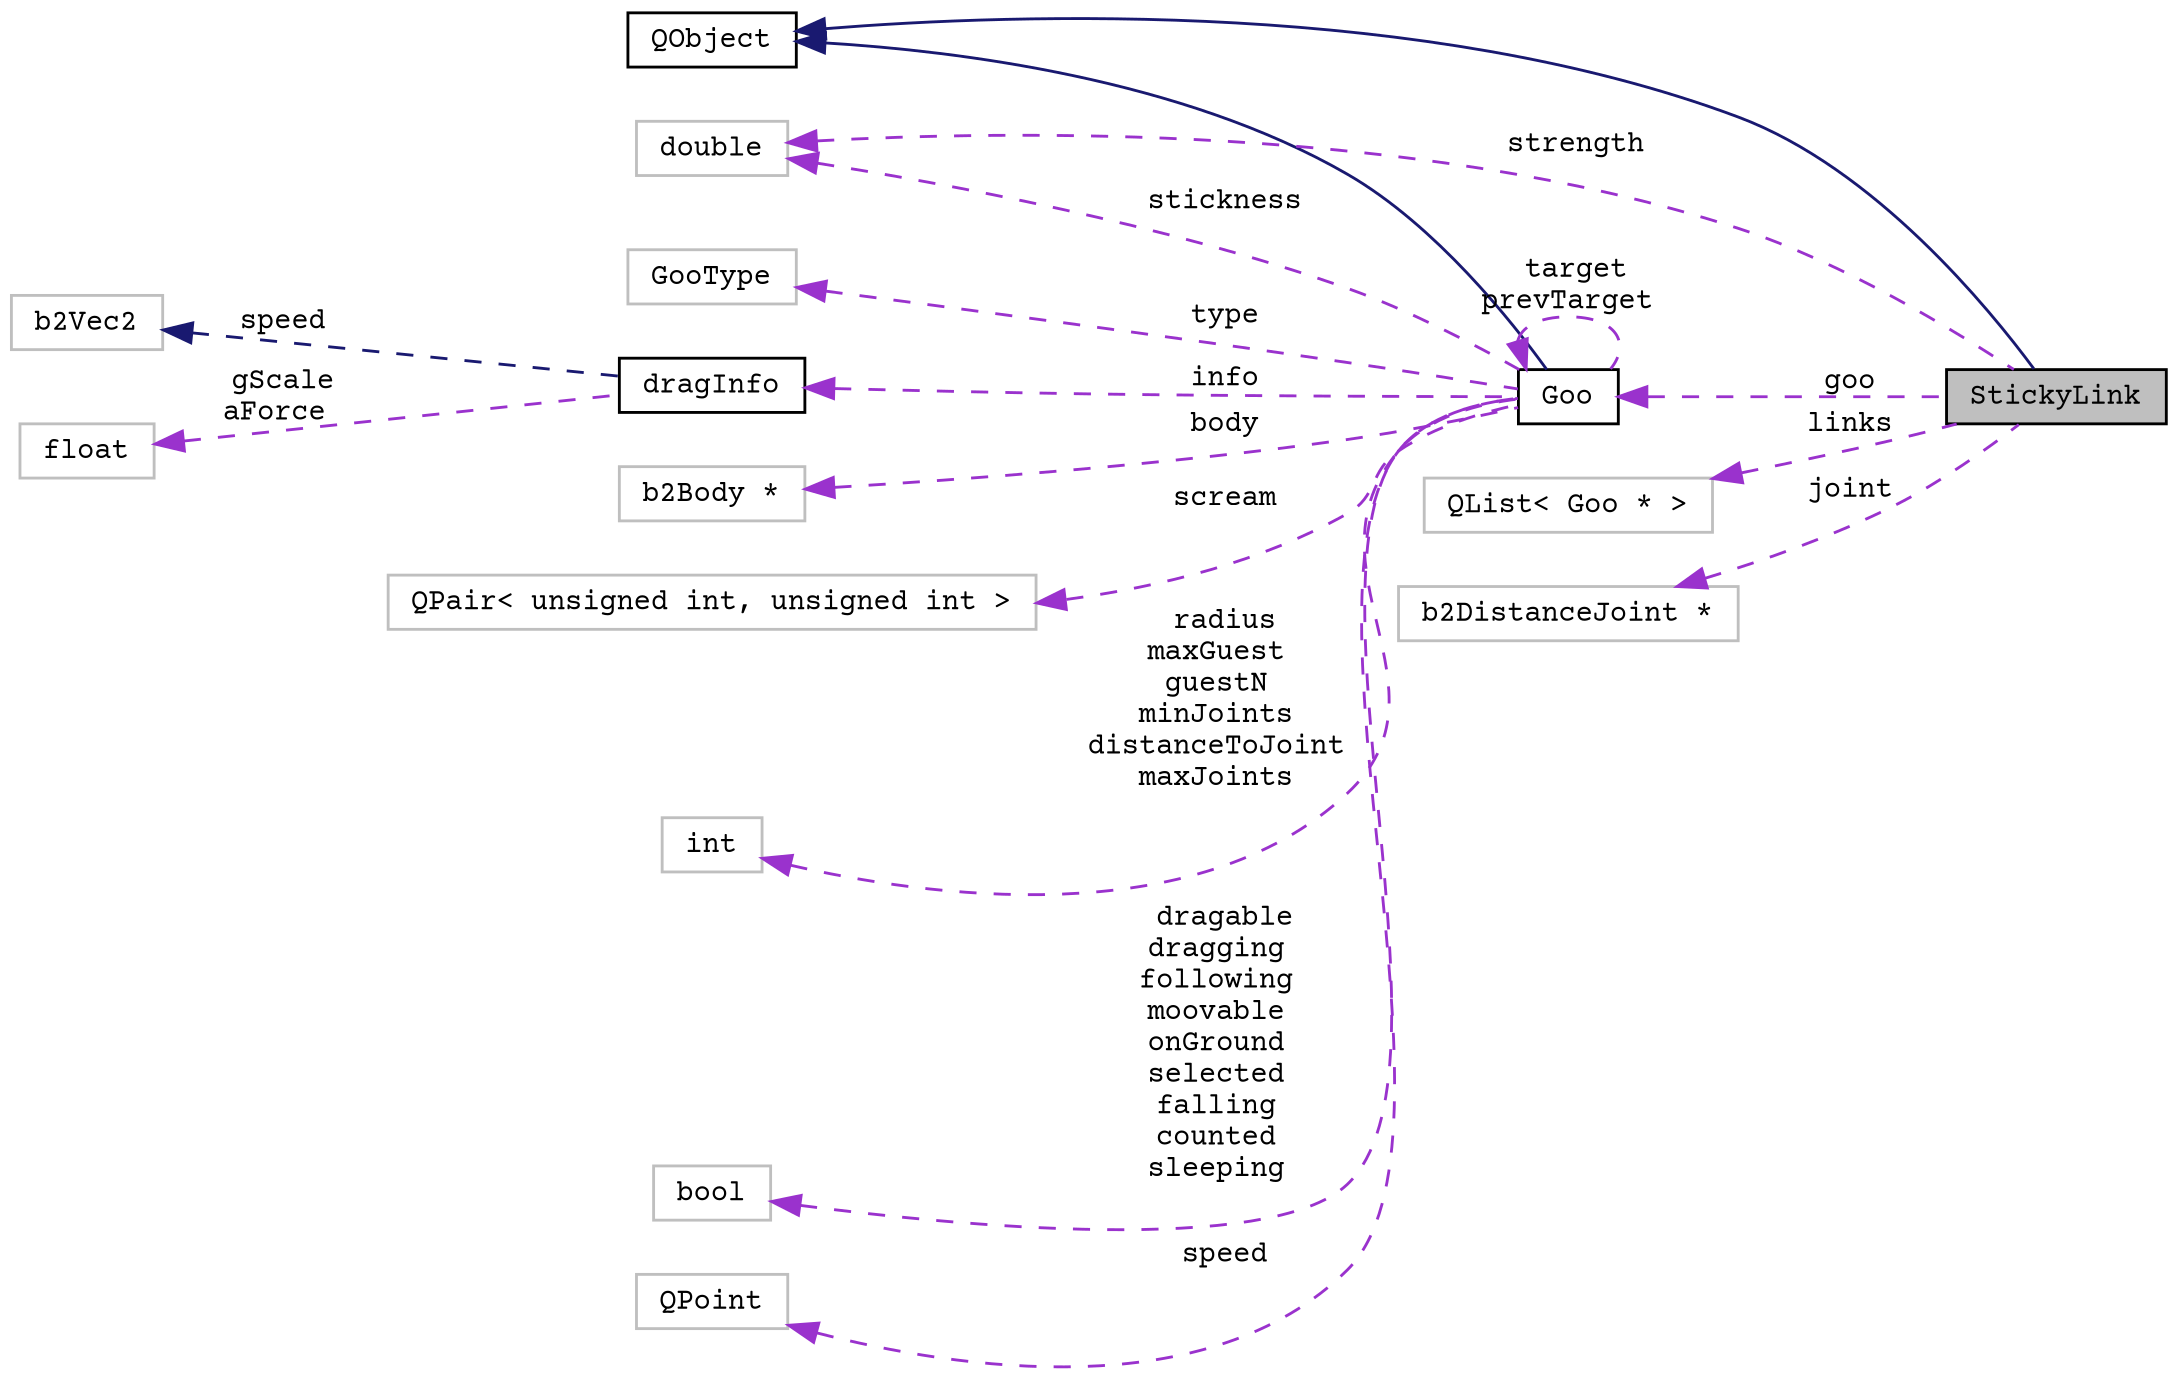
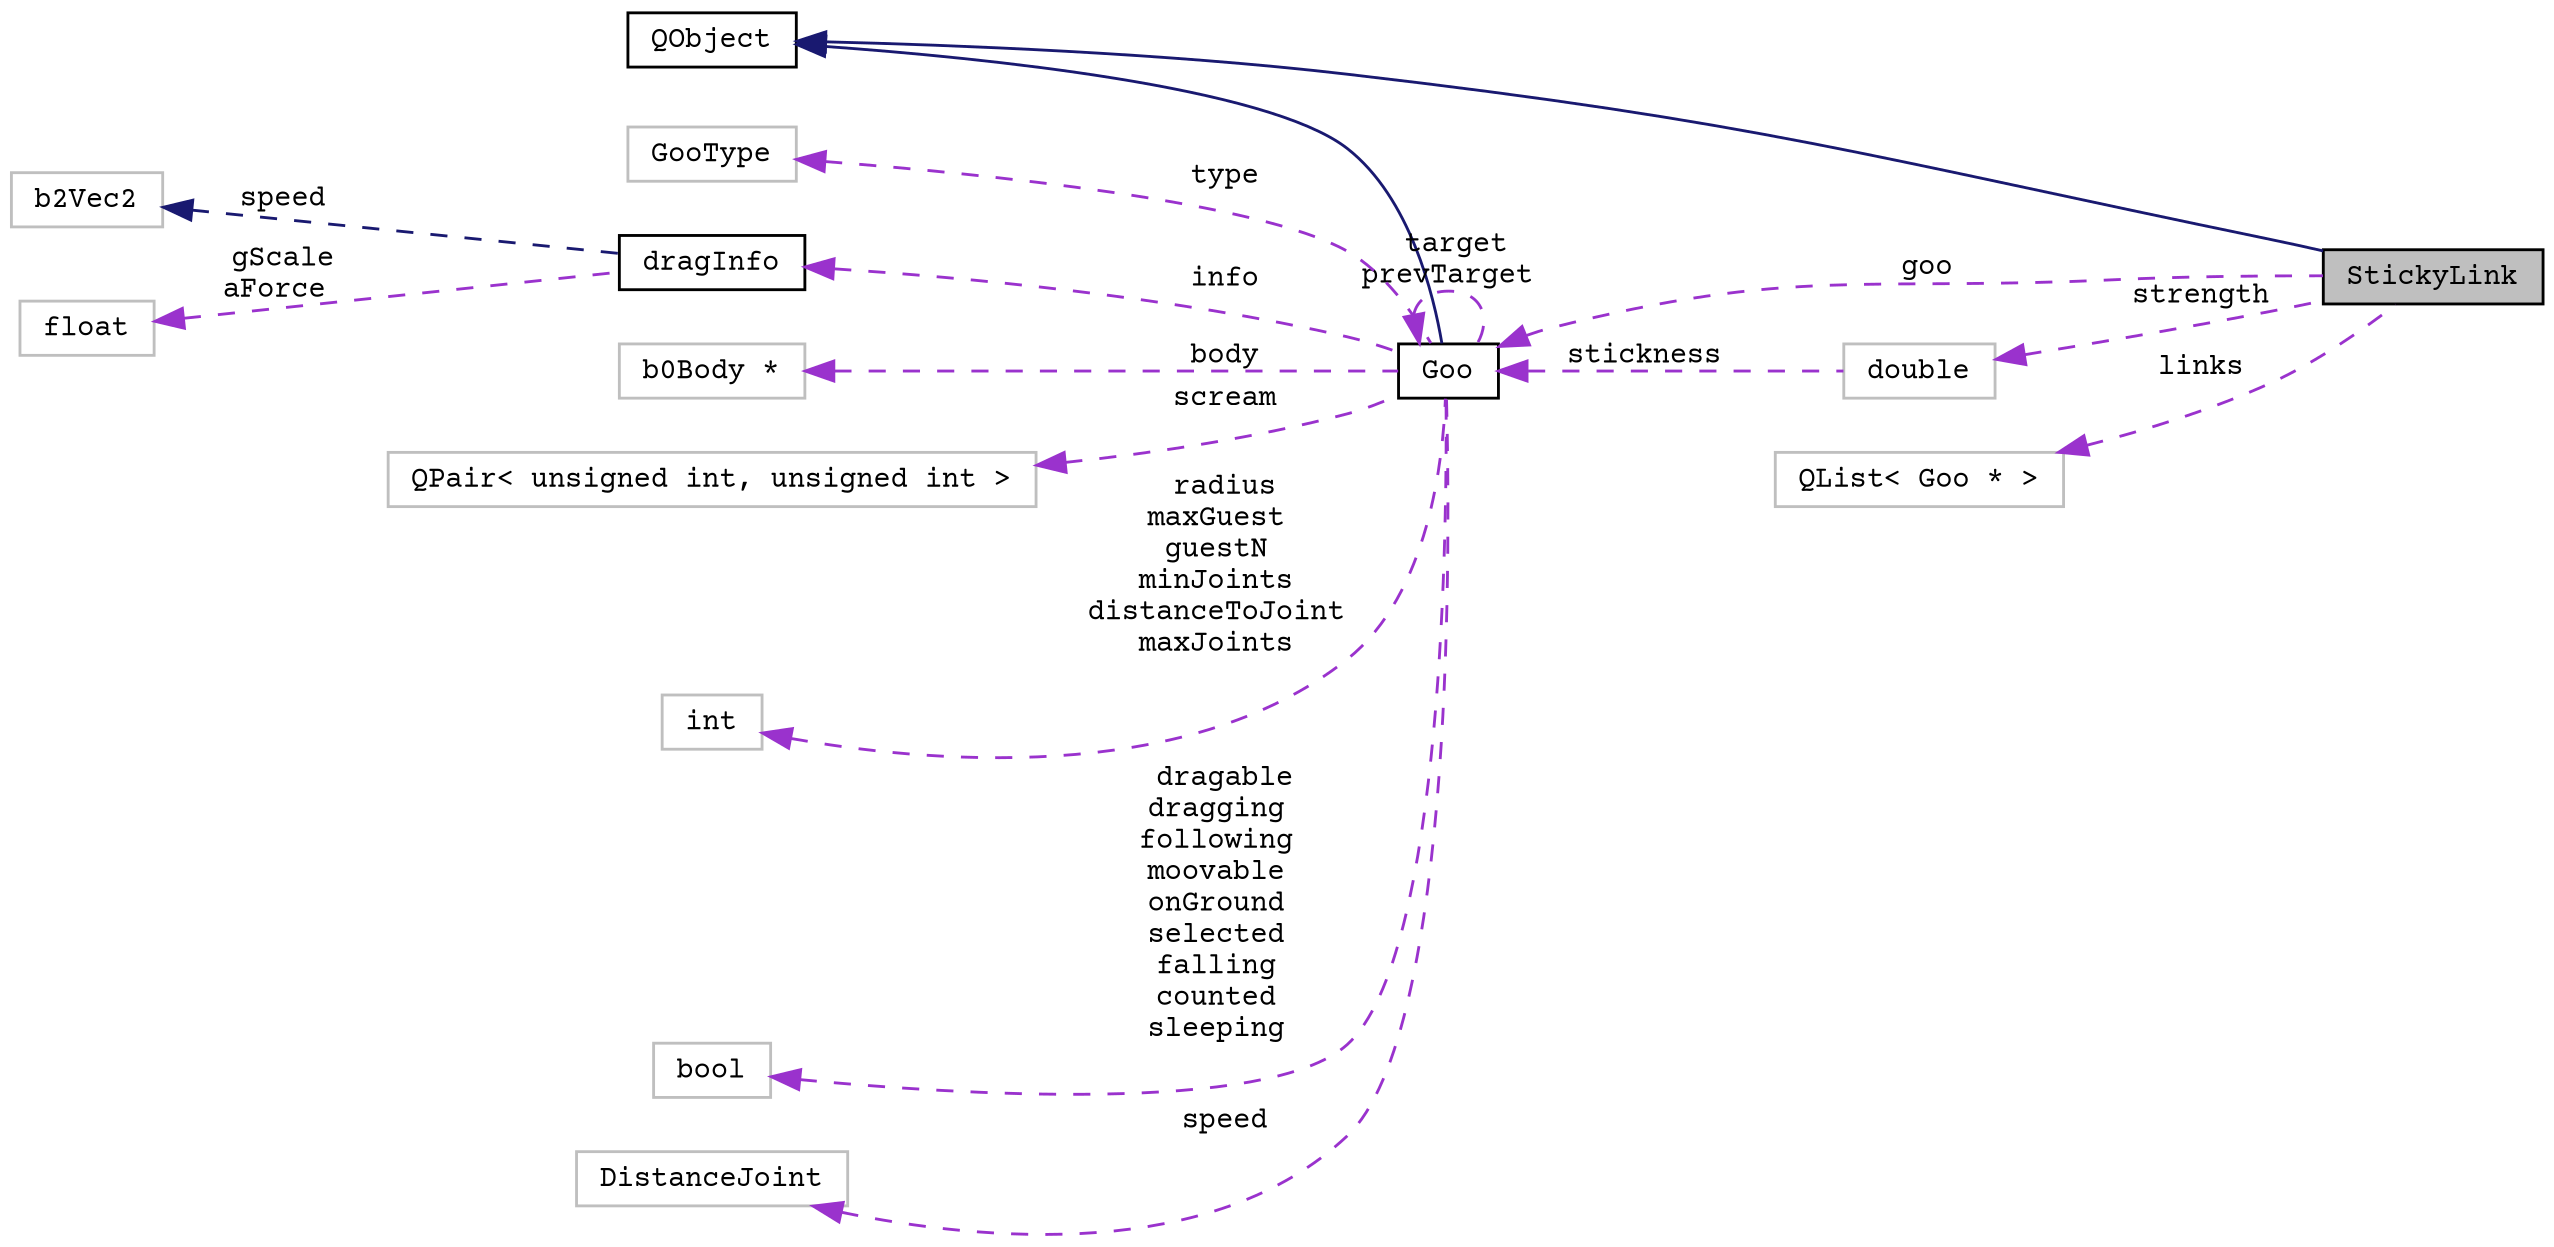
edge "Goo" -> "double": reversed
node "b2Body *": label "b2Body *" -> "b0Body *"
node "b2DistanceJoint *": removed
node "QPoint": label "QPoint" -> "DistanceJoint"
